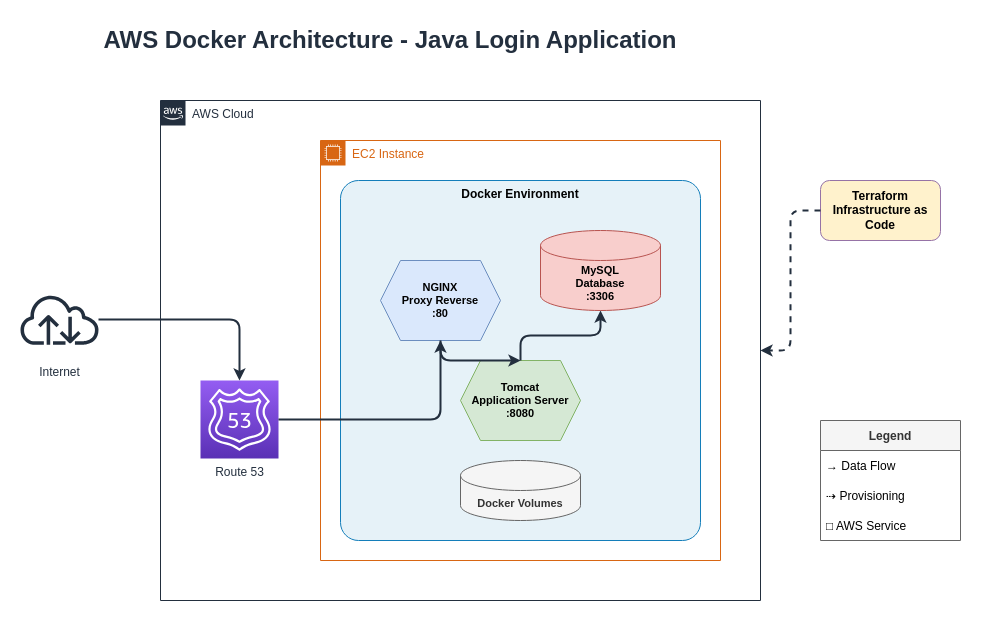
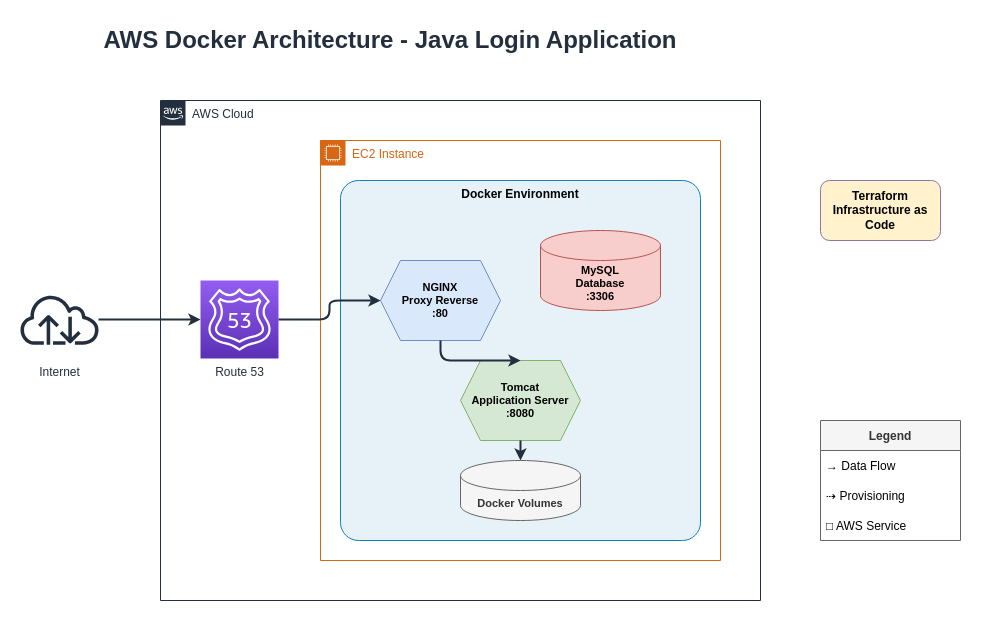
edge "Terraform Infrastructure as Code" -> "AWS Cloud": removed
edge "Tomcat Application Server :8080" -> "MySQL Database :3306": now "Tomcat Application Server :8080" -> "Docker Volumes"
node "Route 53": moved (240, 420) -> (240, 320)
